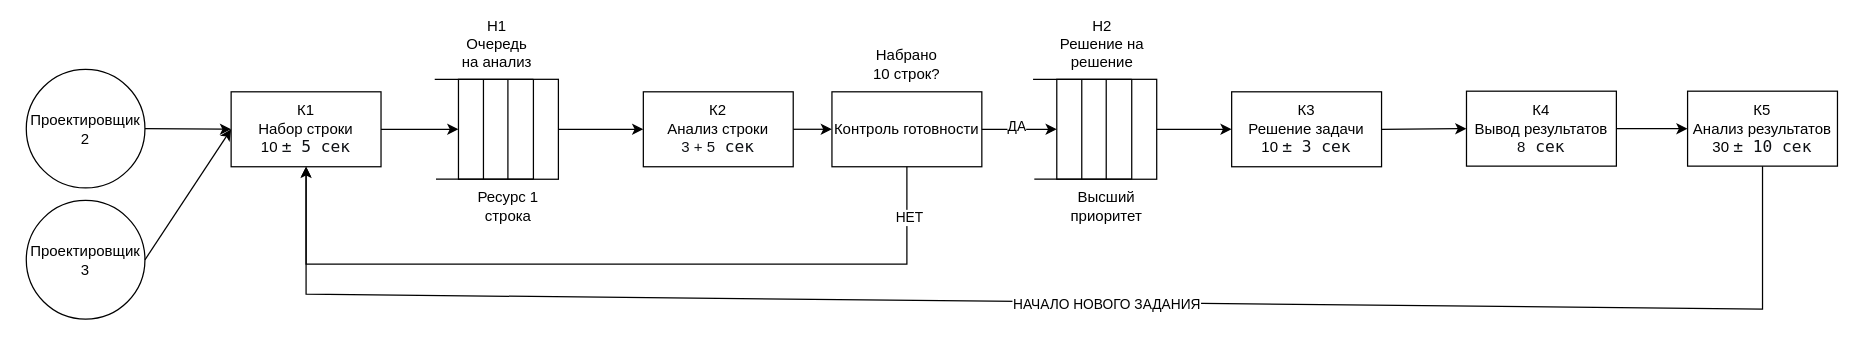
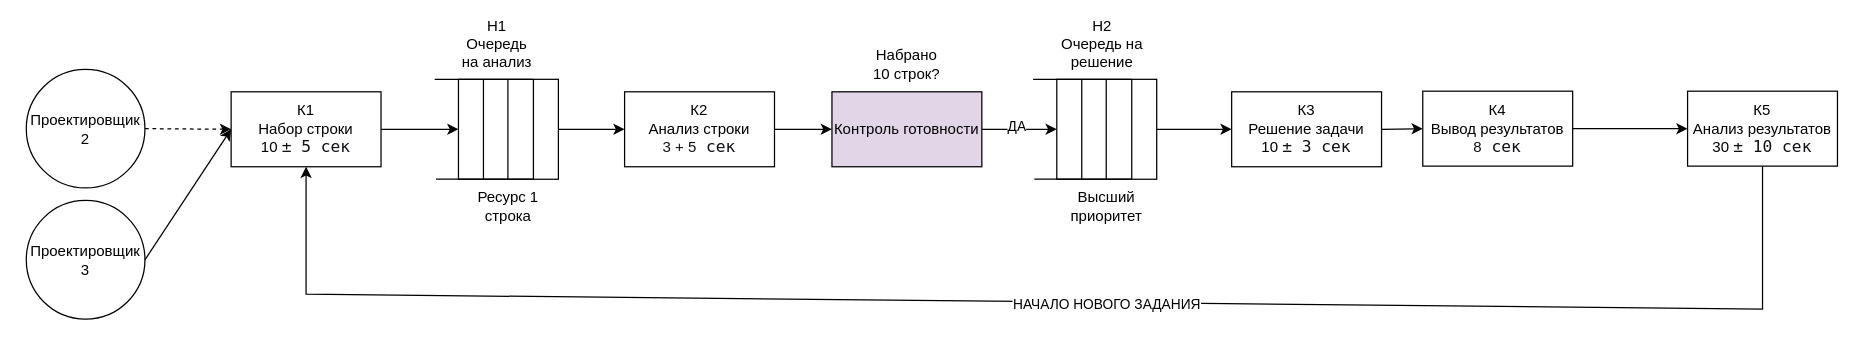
node "Н2 Решение на решение": label "Н2 Решение на решение" -> "Н2 Очередь на решение"
edge "Проектировщик 2" -> "К1 Набор строки 10 ± 5 сек": style solid -> dashed
node "К2 Анализ строки 3 + 5 сек": moved (718, 129) -> (699, 129)
node "Контроль готовности": fillcolor #ffffff -> #e1d5e7
node "К4 Вывод результатов 8 сек": moved (1542, 129) -> (1498, 129)
edge "Контроль готовности" -> "К1 Набор строки 10 ± 5 сек": removed, label "НЕТ"
edge "К5 Анализ результатов 30 ± 10 сек" -> "К1 Набор строки 10 ± 5 сек": arrowhead open -> classic
